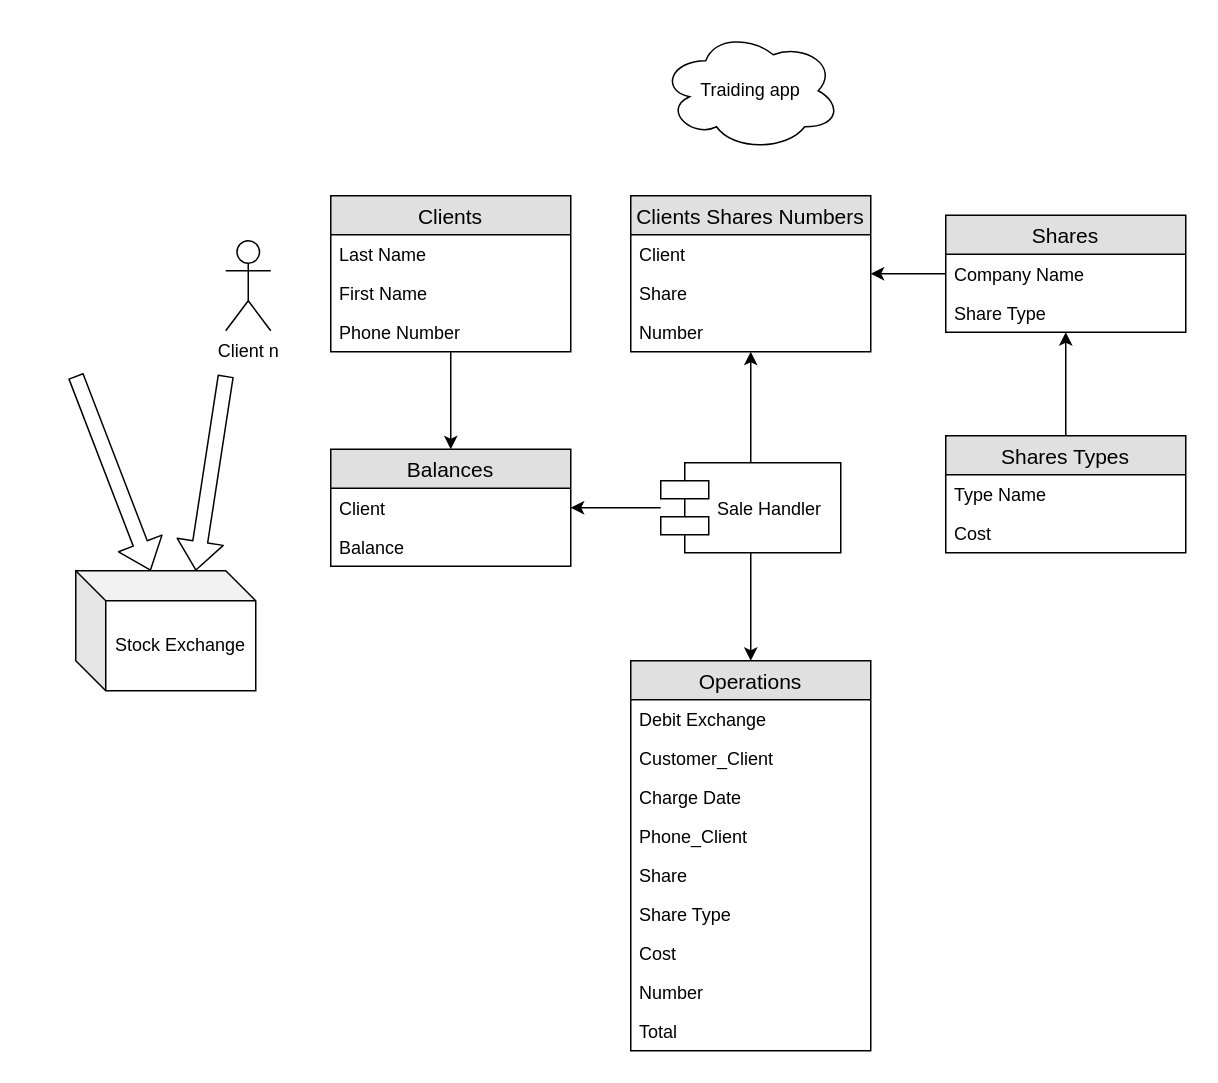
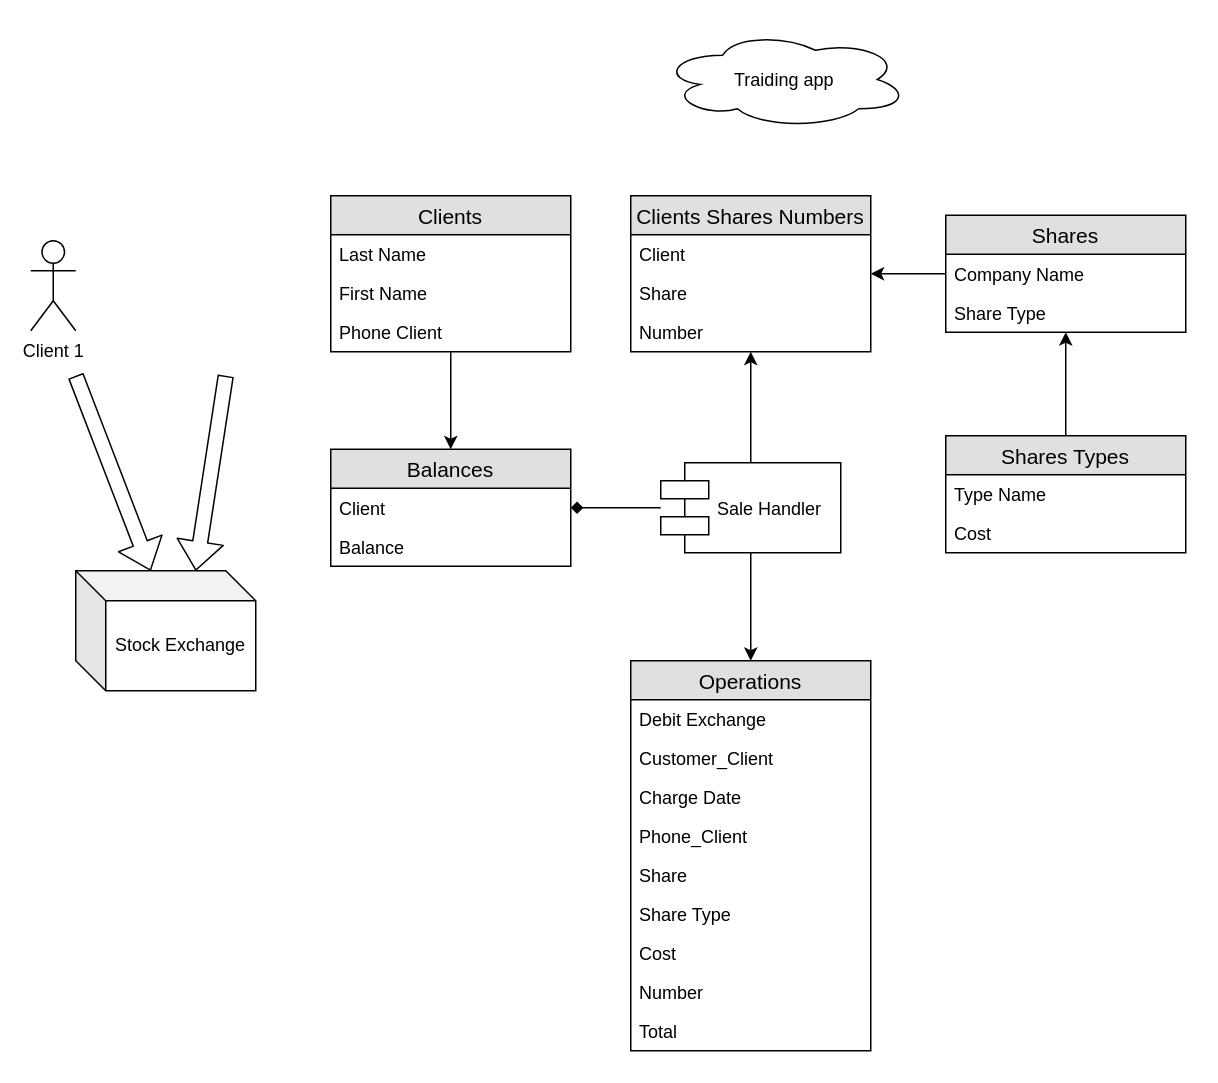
node "Traiding app": size 180x120 -> 248x98
node "Client 1": added
node "Client n": removed
node "Phone Number": label "Phone Number" -> "Phone Client"
edge "Sale Handler" -> "Balances": arrowhead classic -> diamond
